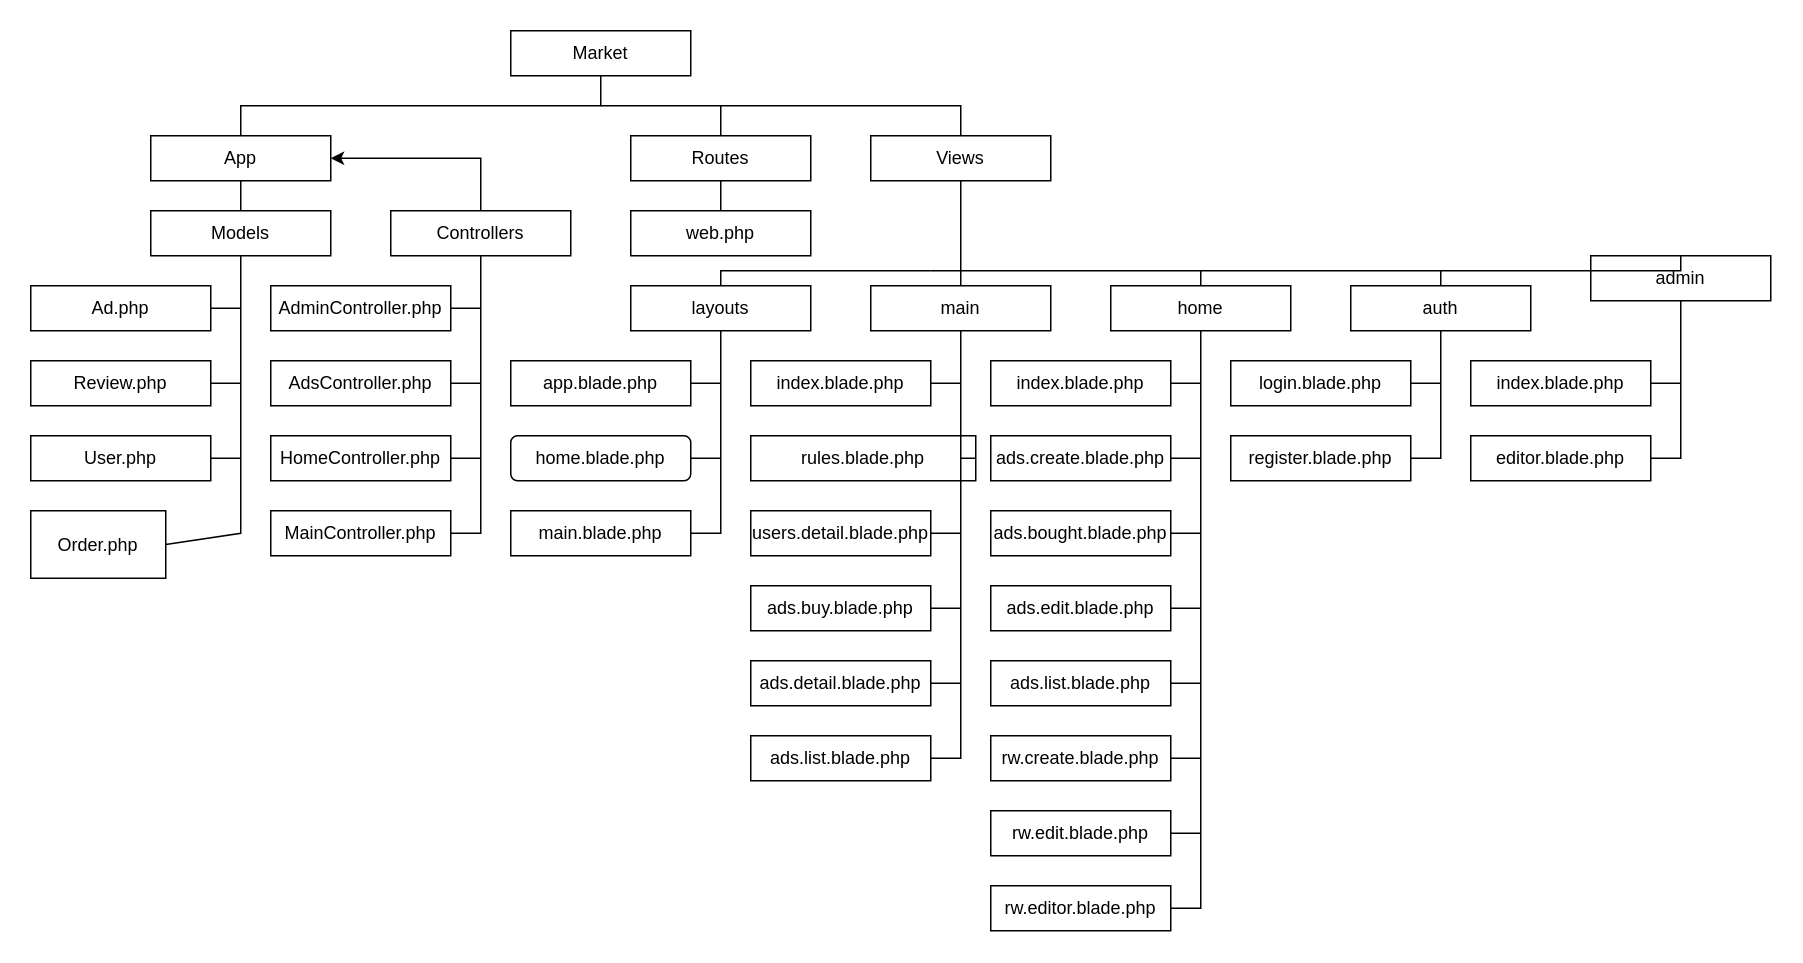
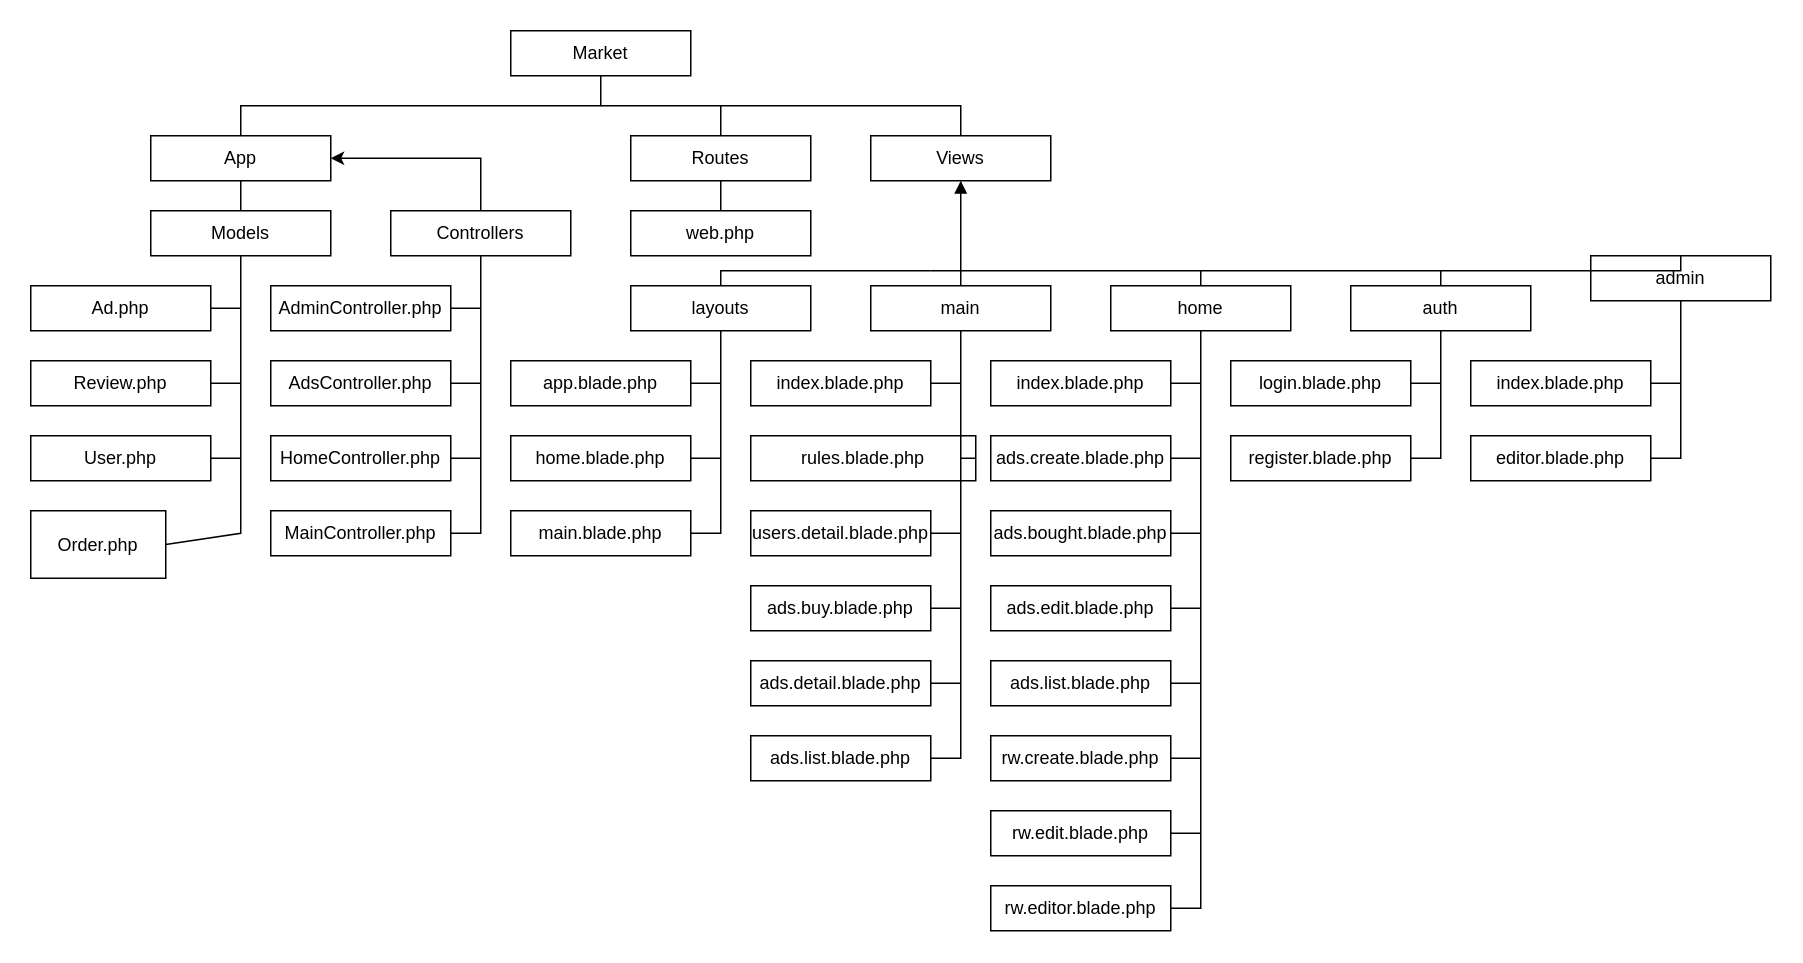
edge "Views" -- "main": arrowhead none -> block
node "home.blade.php": shape rounded rectangle -> rectangle
